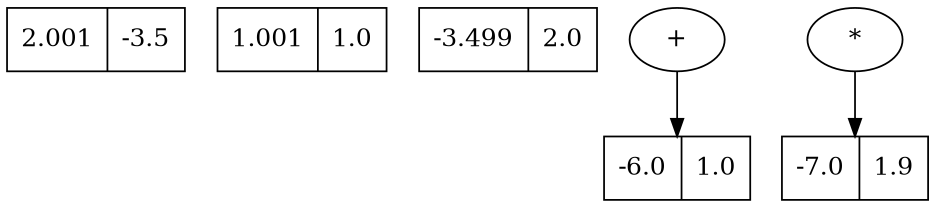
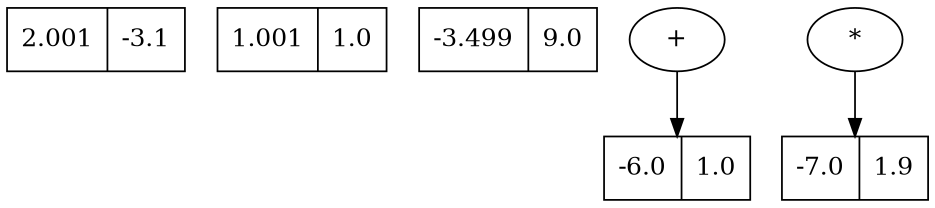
node "2.001": text "-3.5" -> "-3.1"
node "-3.499": text "2.0" -> "9.0"
